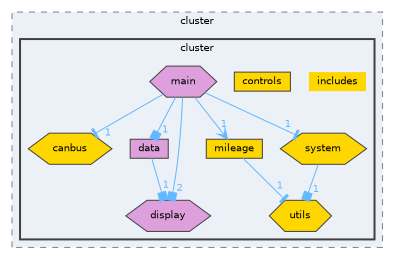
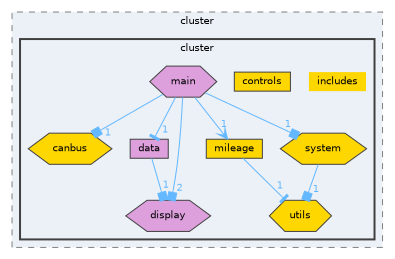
edge "main" -> "canbus": arrowhead tee -> box
edge "main" -> "system": arrowhead tee -> box
edge "main" -> "data": arrowhead box -> tee
